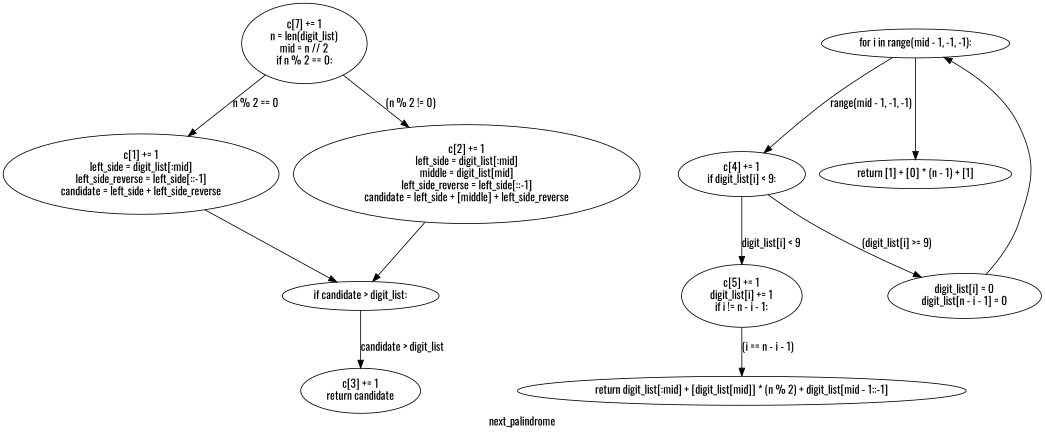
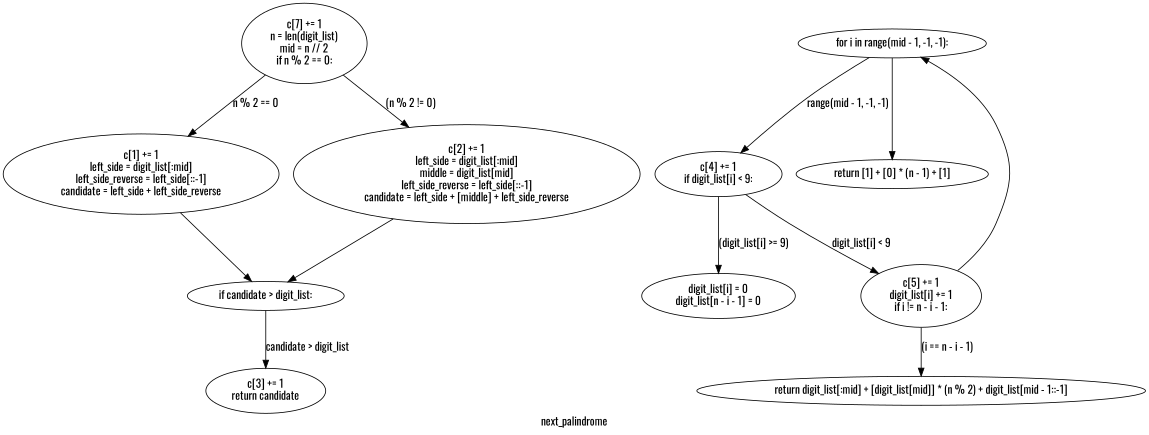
edge "digit_list[i] = 0 digit_list[n - i - 1] = 0" -> "for i in range(mid - 1, -1, -1):": now "c[5] += 1 digit_list[i] += 1 if i != n - i - 1:" -> "for i in range(mid - 1, -1, -1):"
